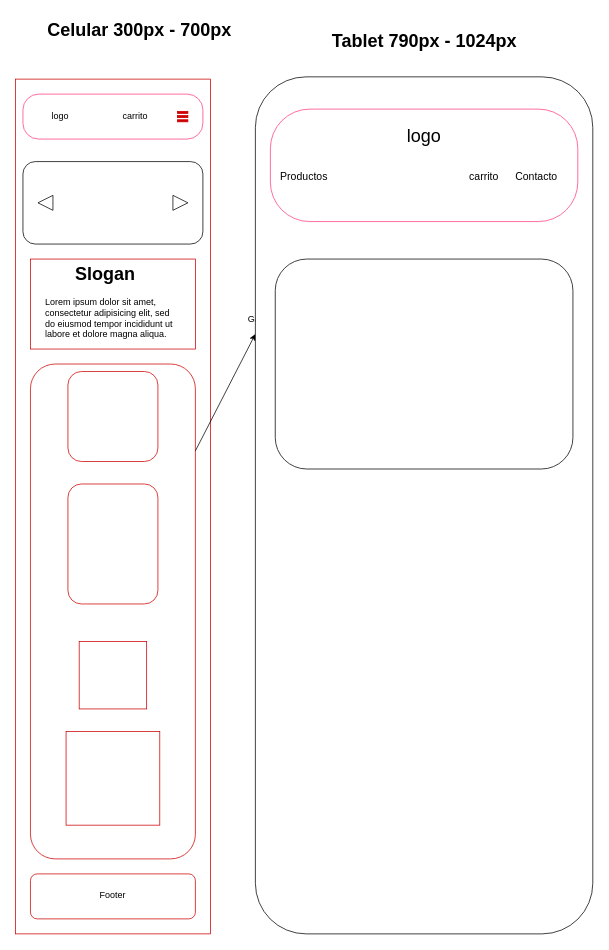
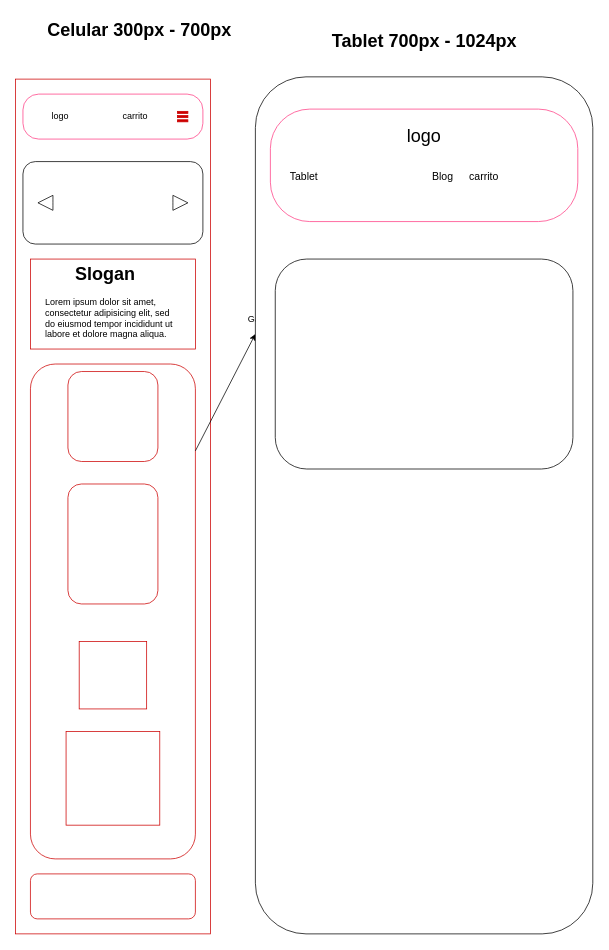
node "Tablet 790px - 1024px": label "Tablet 790px - 1024px" -> "Tablet 700px - 1024px"
node "Productos": label "Productos" -> "Tablet"
node "Blog": added
node "Contacto": removed
node "Footer": removed
